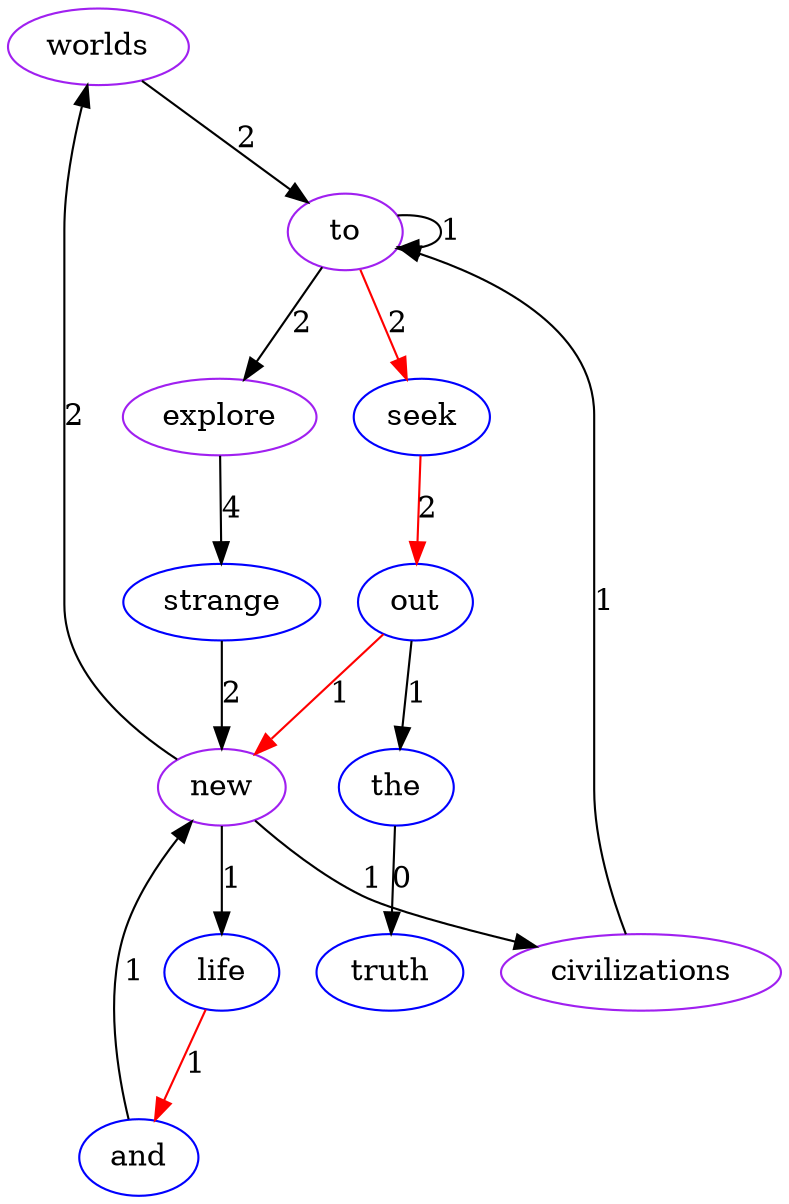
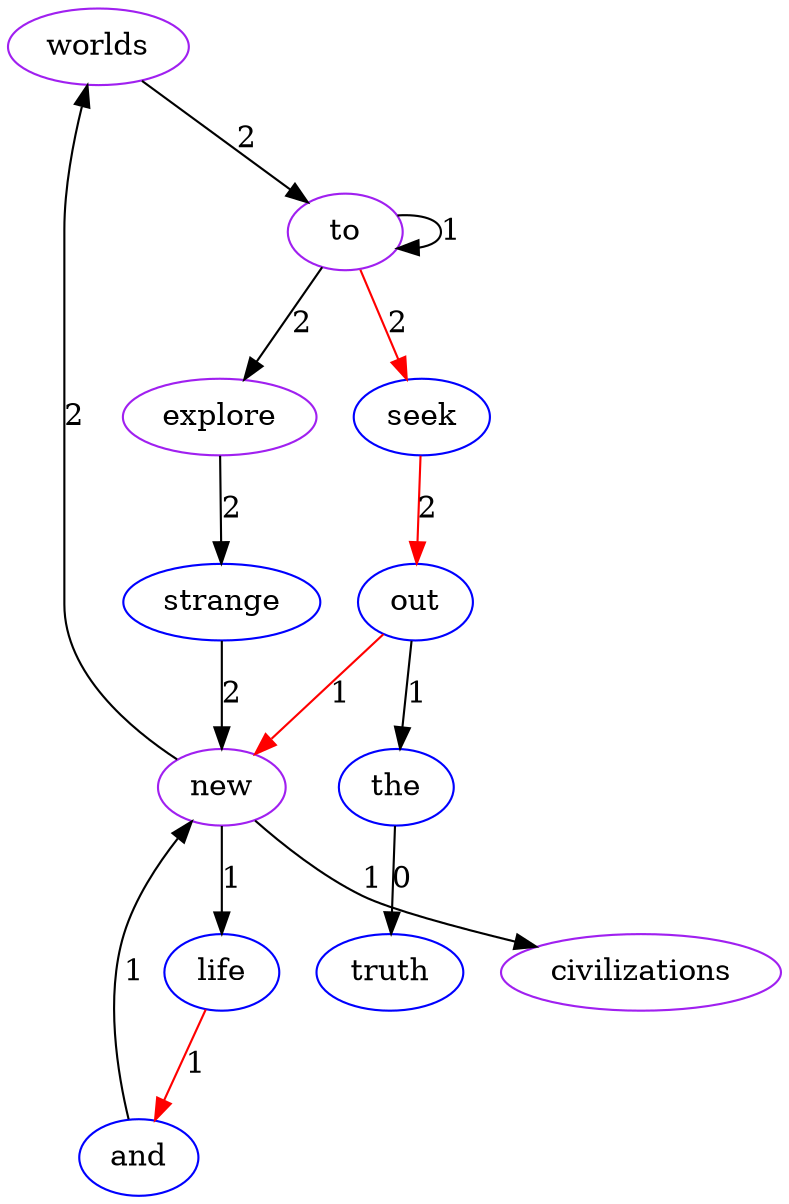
edge "explore" -> "strange": label "4" -> "2"
edge "civilizations" -> "to": removed, label "1"
